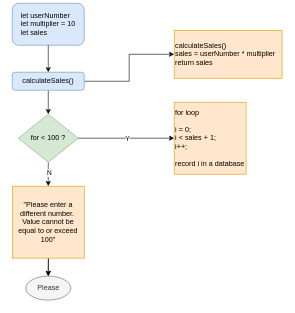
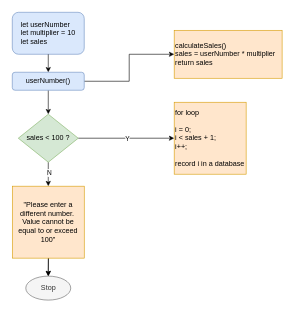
node "let userNumber let multiplier = 10 let sales": moved (48, 24) -> (48, 33)
node "calculateSales()": label "calculateSales()" -> "userNumber()"
node "for < 100 ?": label "for < 100 ?" -> "sales < 100 ?"
node "Please": label "Please" -> "Stop"
